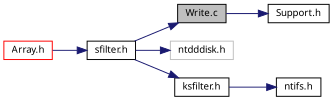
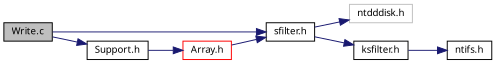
edge "sfilter.h" -> "Write.c": reversed
edge "Support.h" -> "Array.h": added
